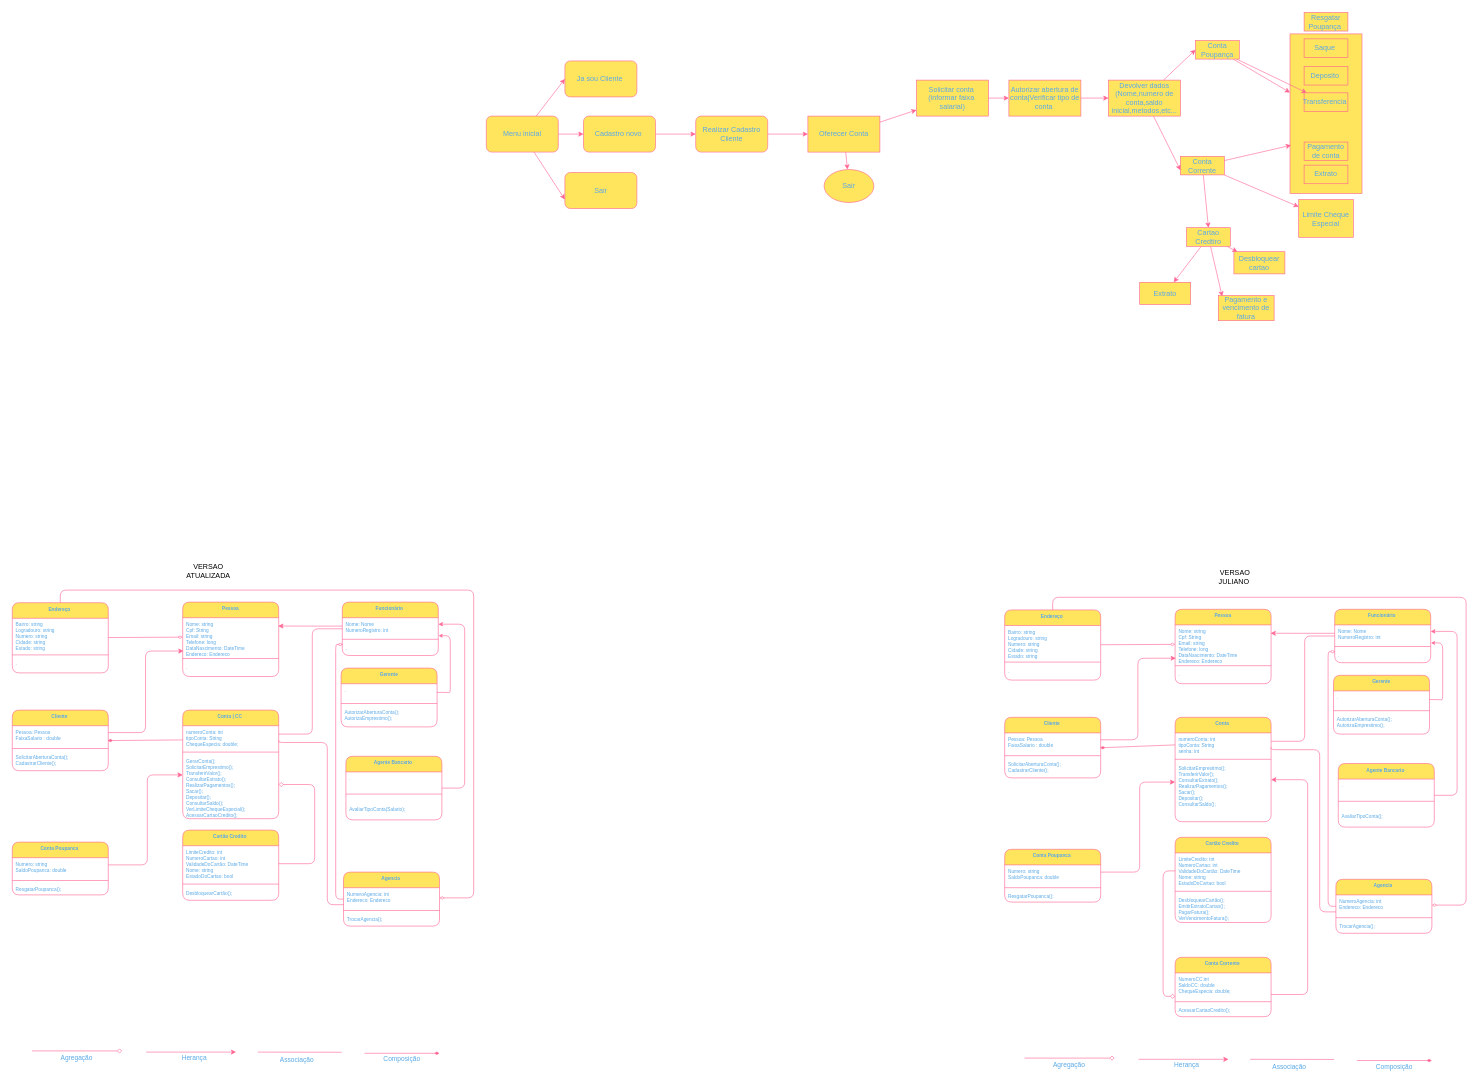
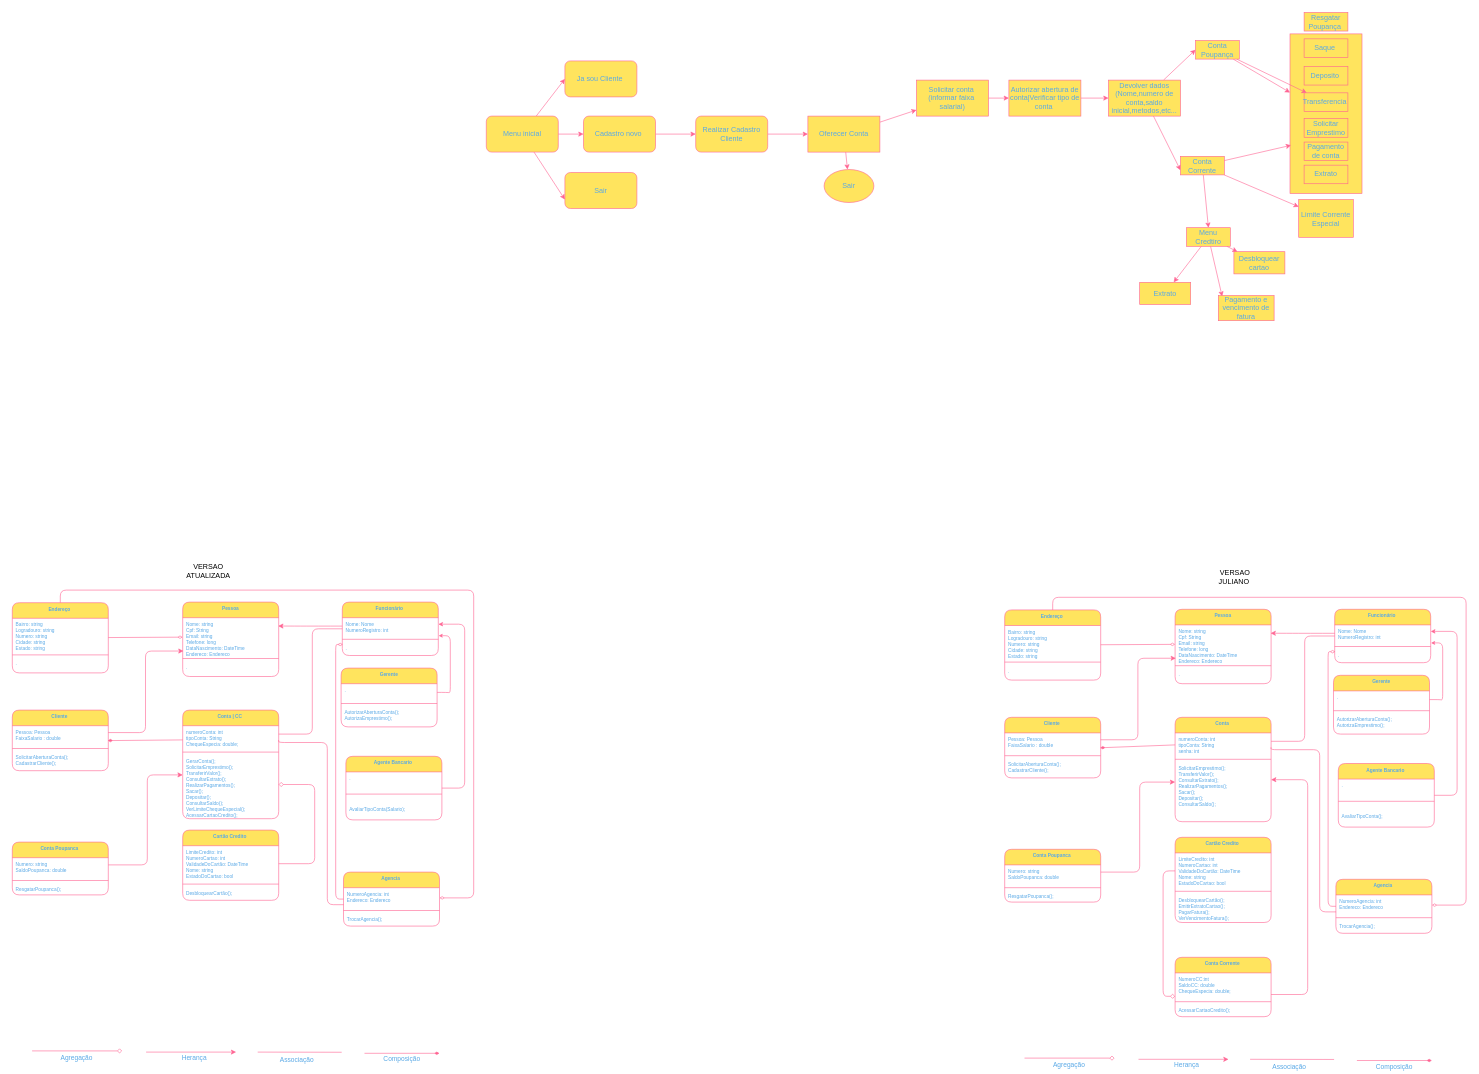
node "Solicitar Emprestimo": added
node "Limite Cheque Especial": label "Limite Cheque Especial" -> "Limite Corrente Especial"
node "Cartao Credtiro": label "Cartao Credtiro" -> "Menu Credtiro"
